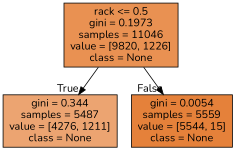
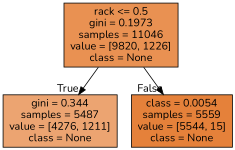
node "gini = 0.0054 samples = 5559 value = [5544, 15] class = None": label "gini = 0.0054 samples = 5559 value = [5544, 15] class = None" -> "class = 0.0054 samples = 5559 value = [5544, 15] class = None"
